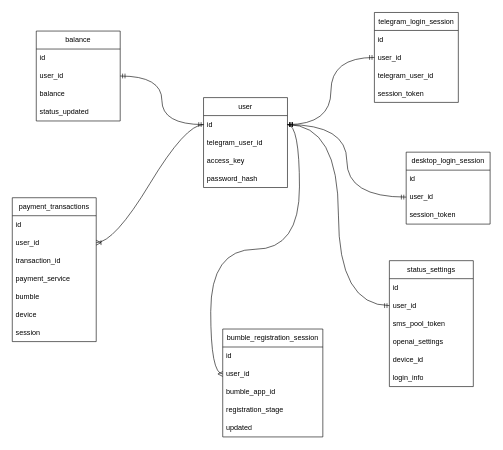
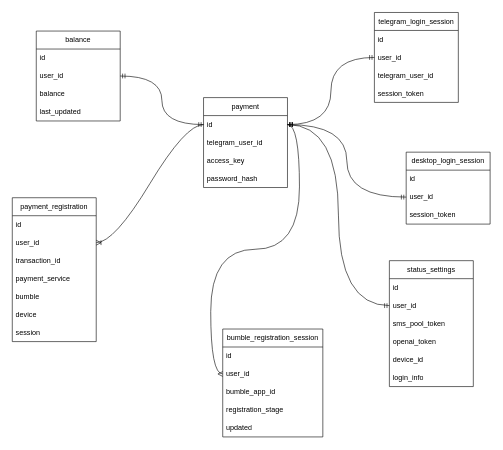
node "user": label "user" -> "payment"
node "status_updated": label "status_updated" -> "last_updated"
node "payment_transactions": label "payment_transactions" -> "payment_registration"
node "openai_settings": label "openai_settings" -> "openai_token"
